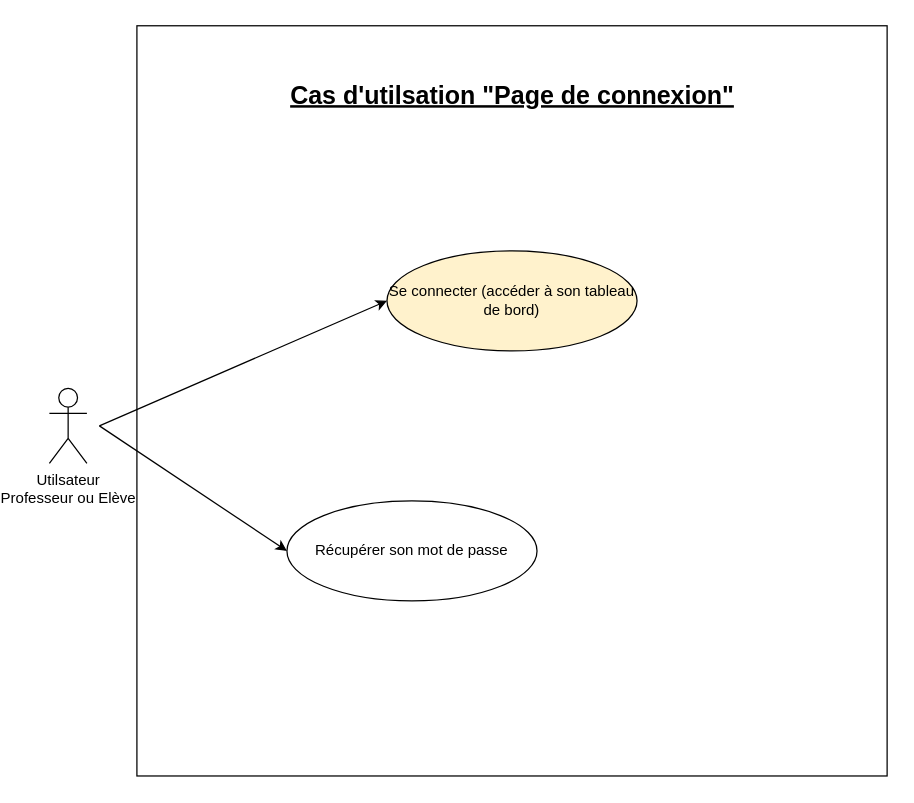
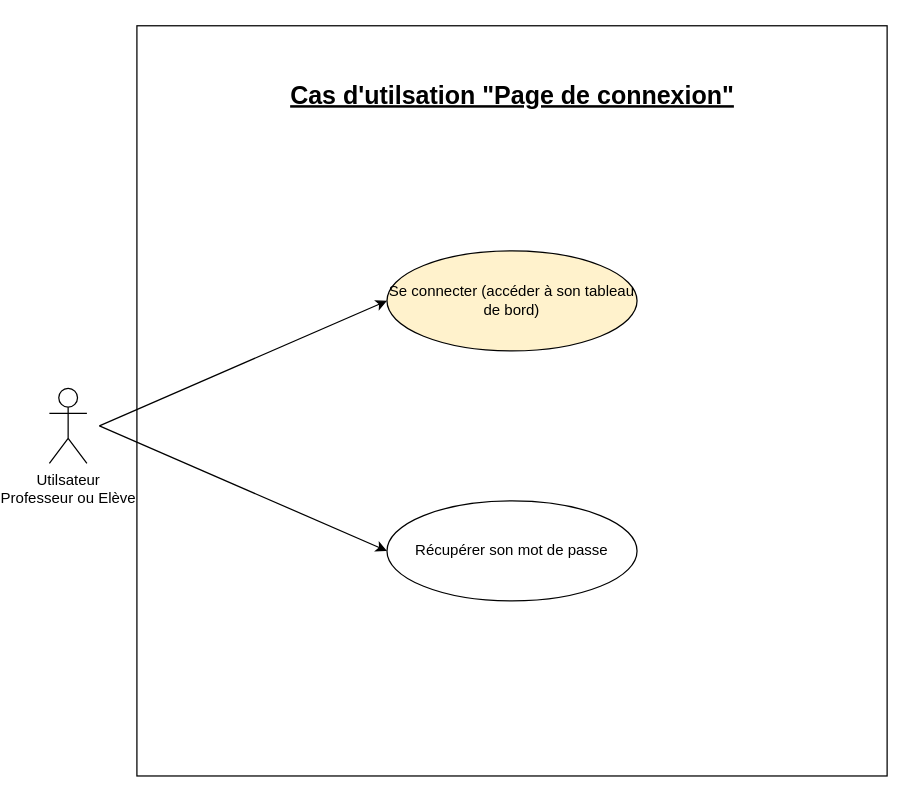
node "Récupérer son mot de passe": moved (412, 551) -> (512, 551)
